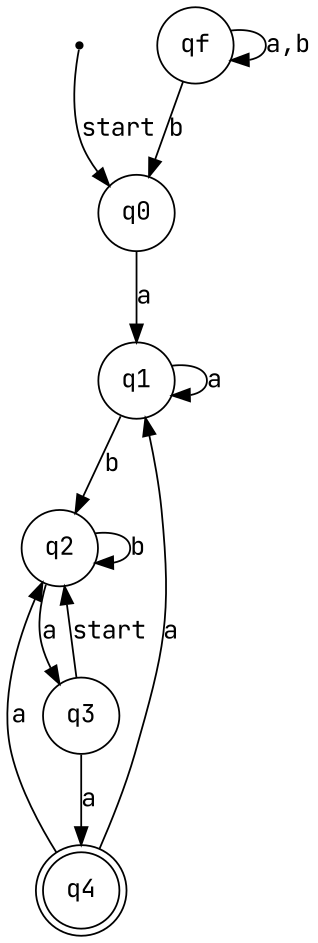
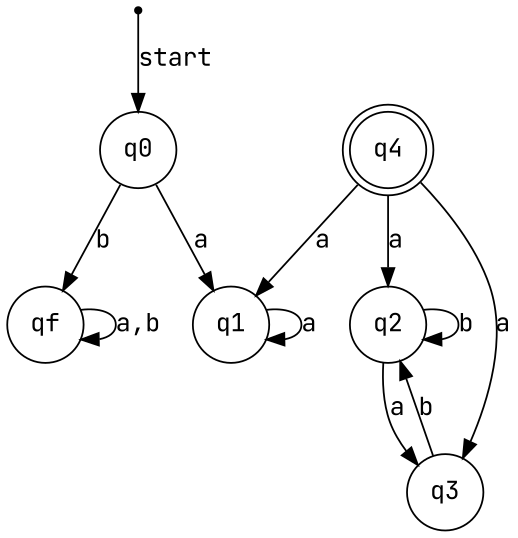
edge "qf" -> "q0": reversed
edge "q1" -> "q2": removed, label "b"
edge "q3" -> "q2": label "start" -> "b"
edge "q3" -> "q4": reversed
